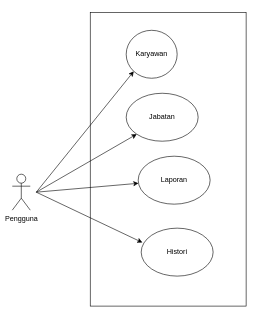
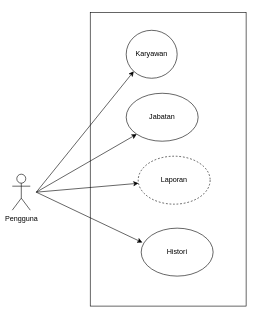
node "Laporan": style solid -> dashed
